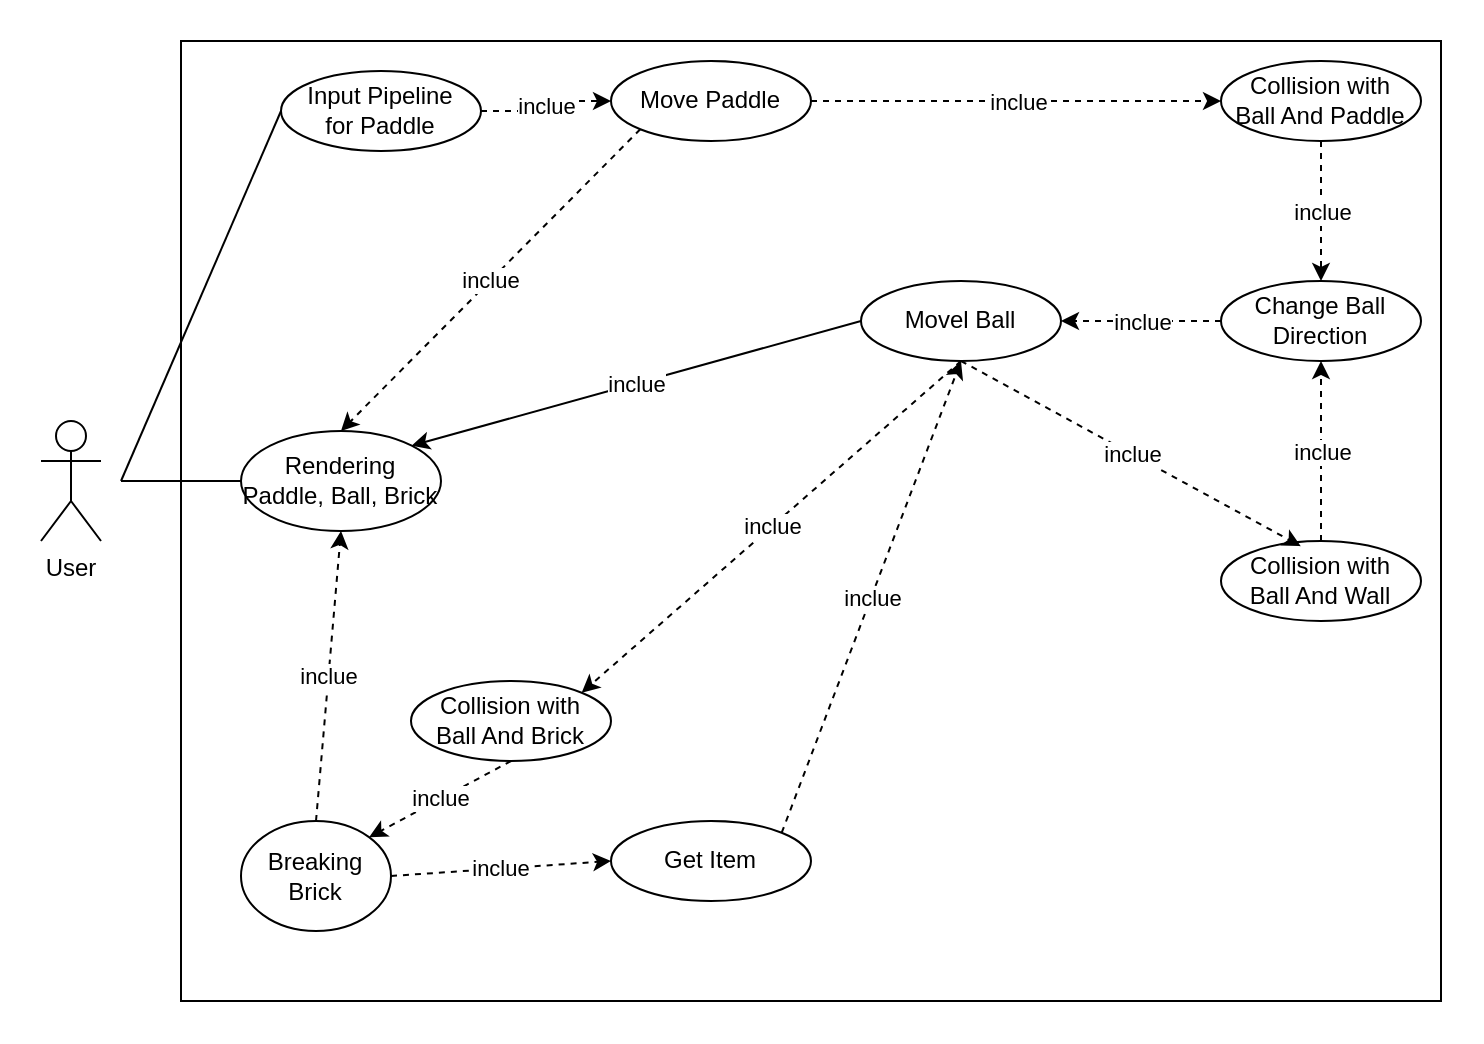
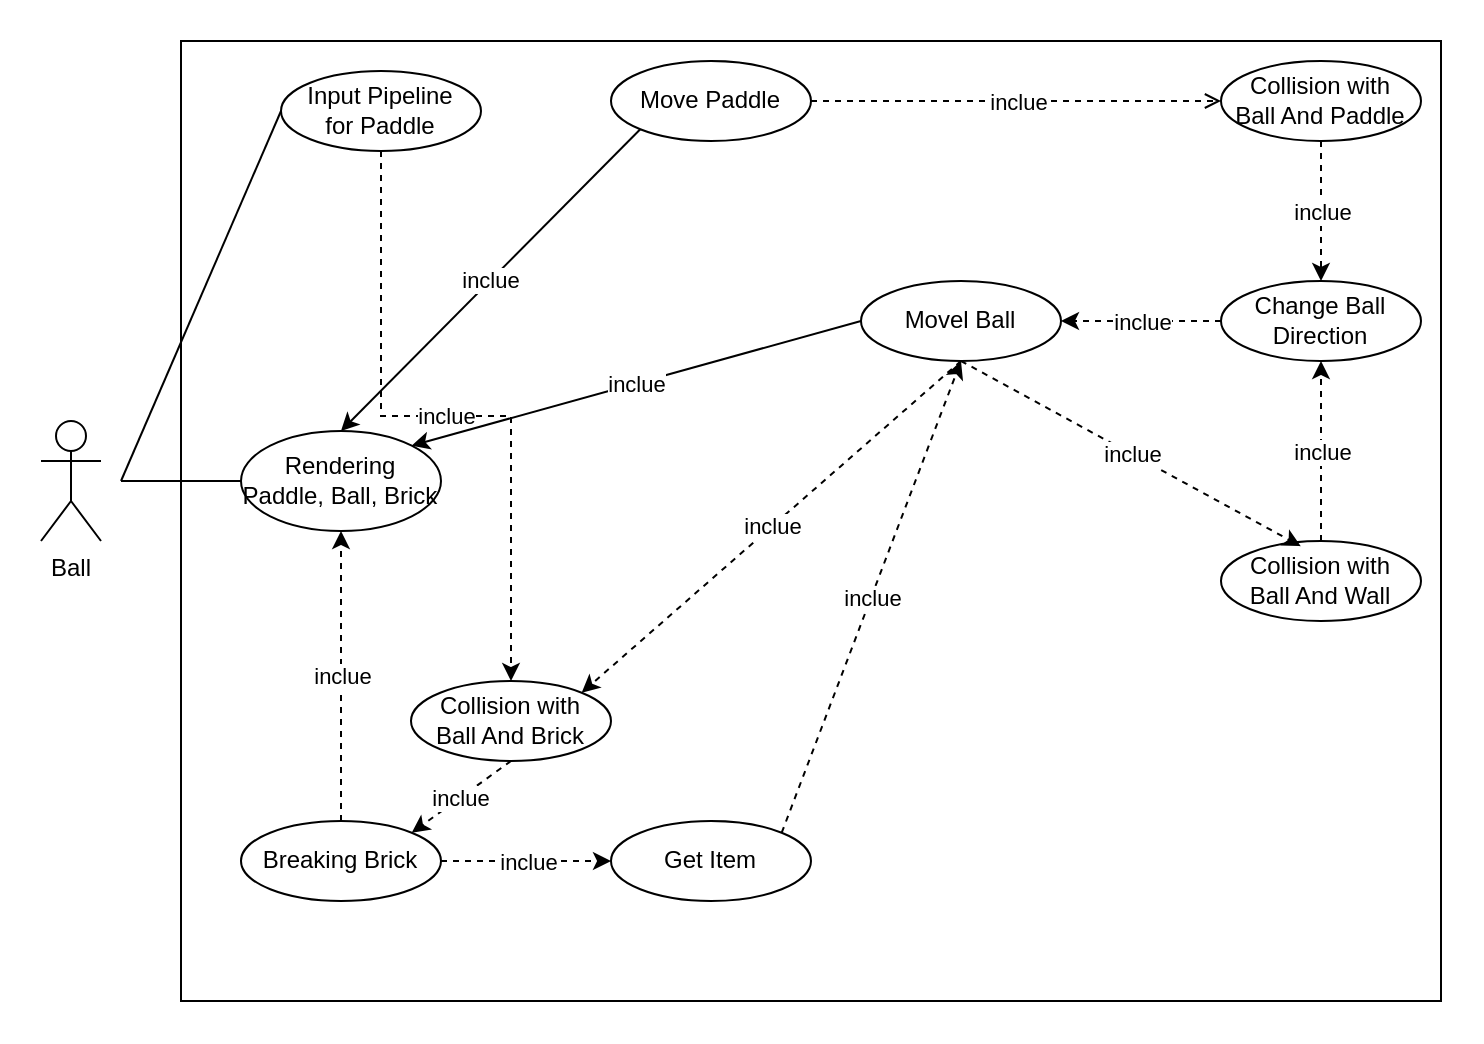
edge "Move Paddle" -> "Collision with Ball And Paddle": arrowhead classic -> open
edge "Input Pipeline for Paddle" -> "Move Paddle": now "Input Pipeline for Paddle" -> "Collision withBall And Brick"
edge "Move Paddle" -> "Rendering Paddle, Ball, Brick": style dashed -> solid
node "User": label "User" -> "Ball"
node "Breaking Brick": size 150x110 -> 200x80
